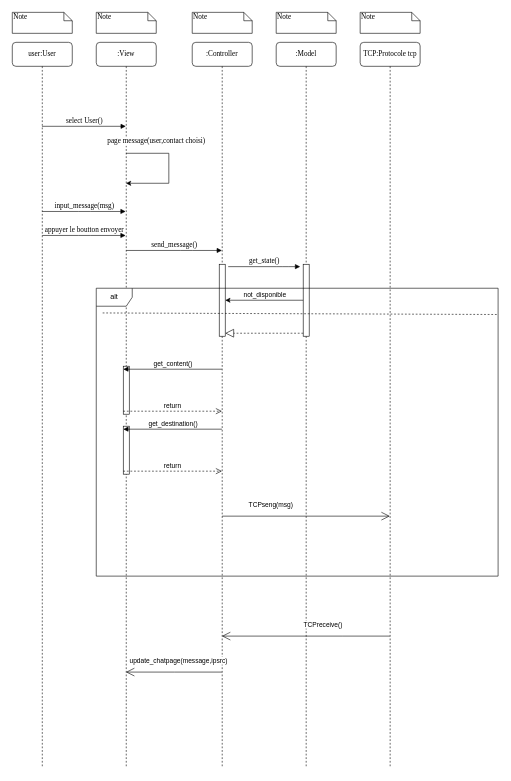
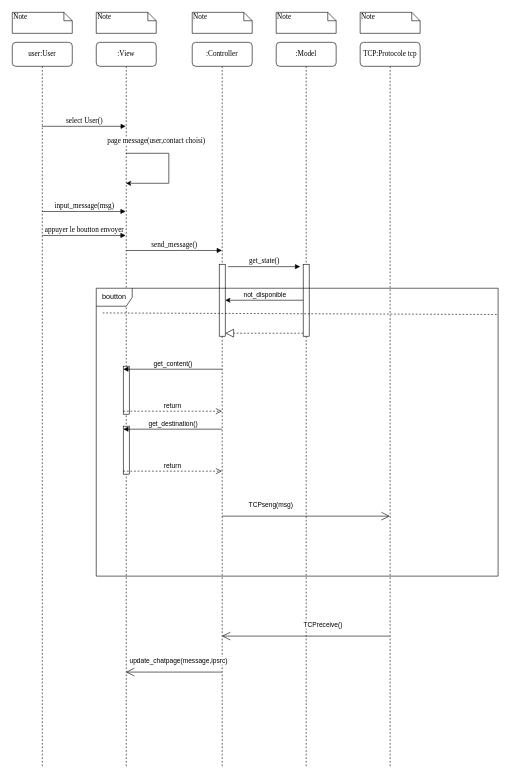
node "alt": label "alt" -> "boutton"
